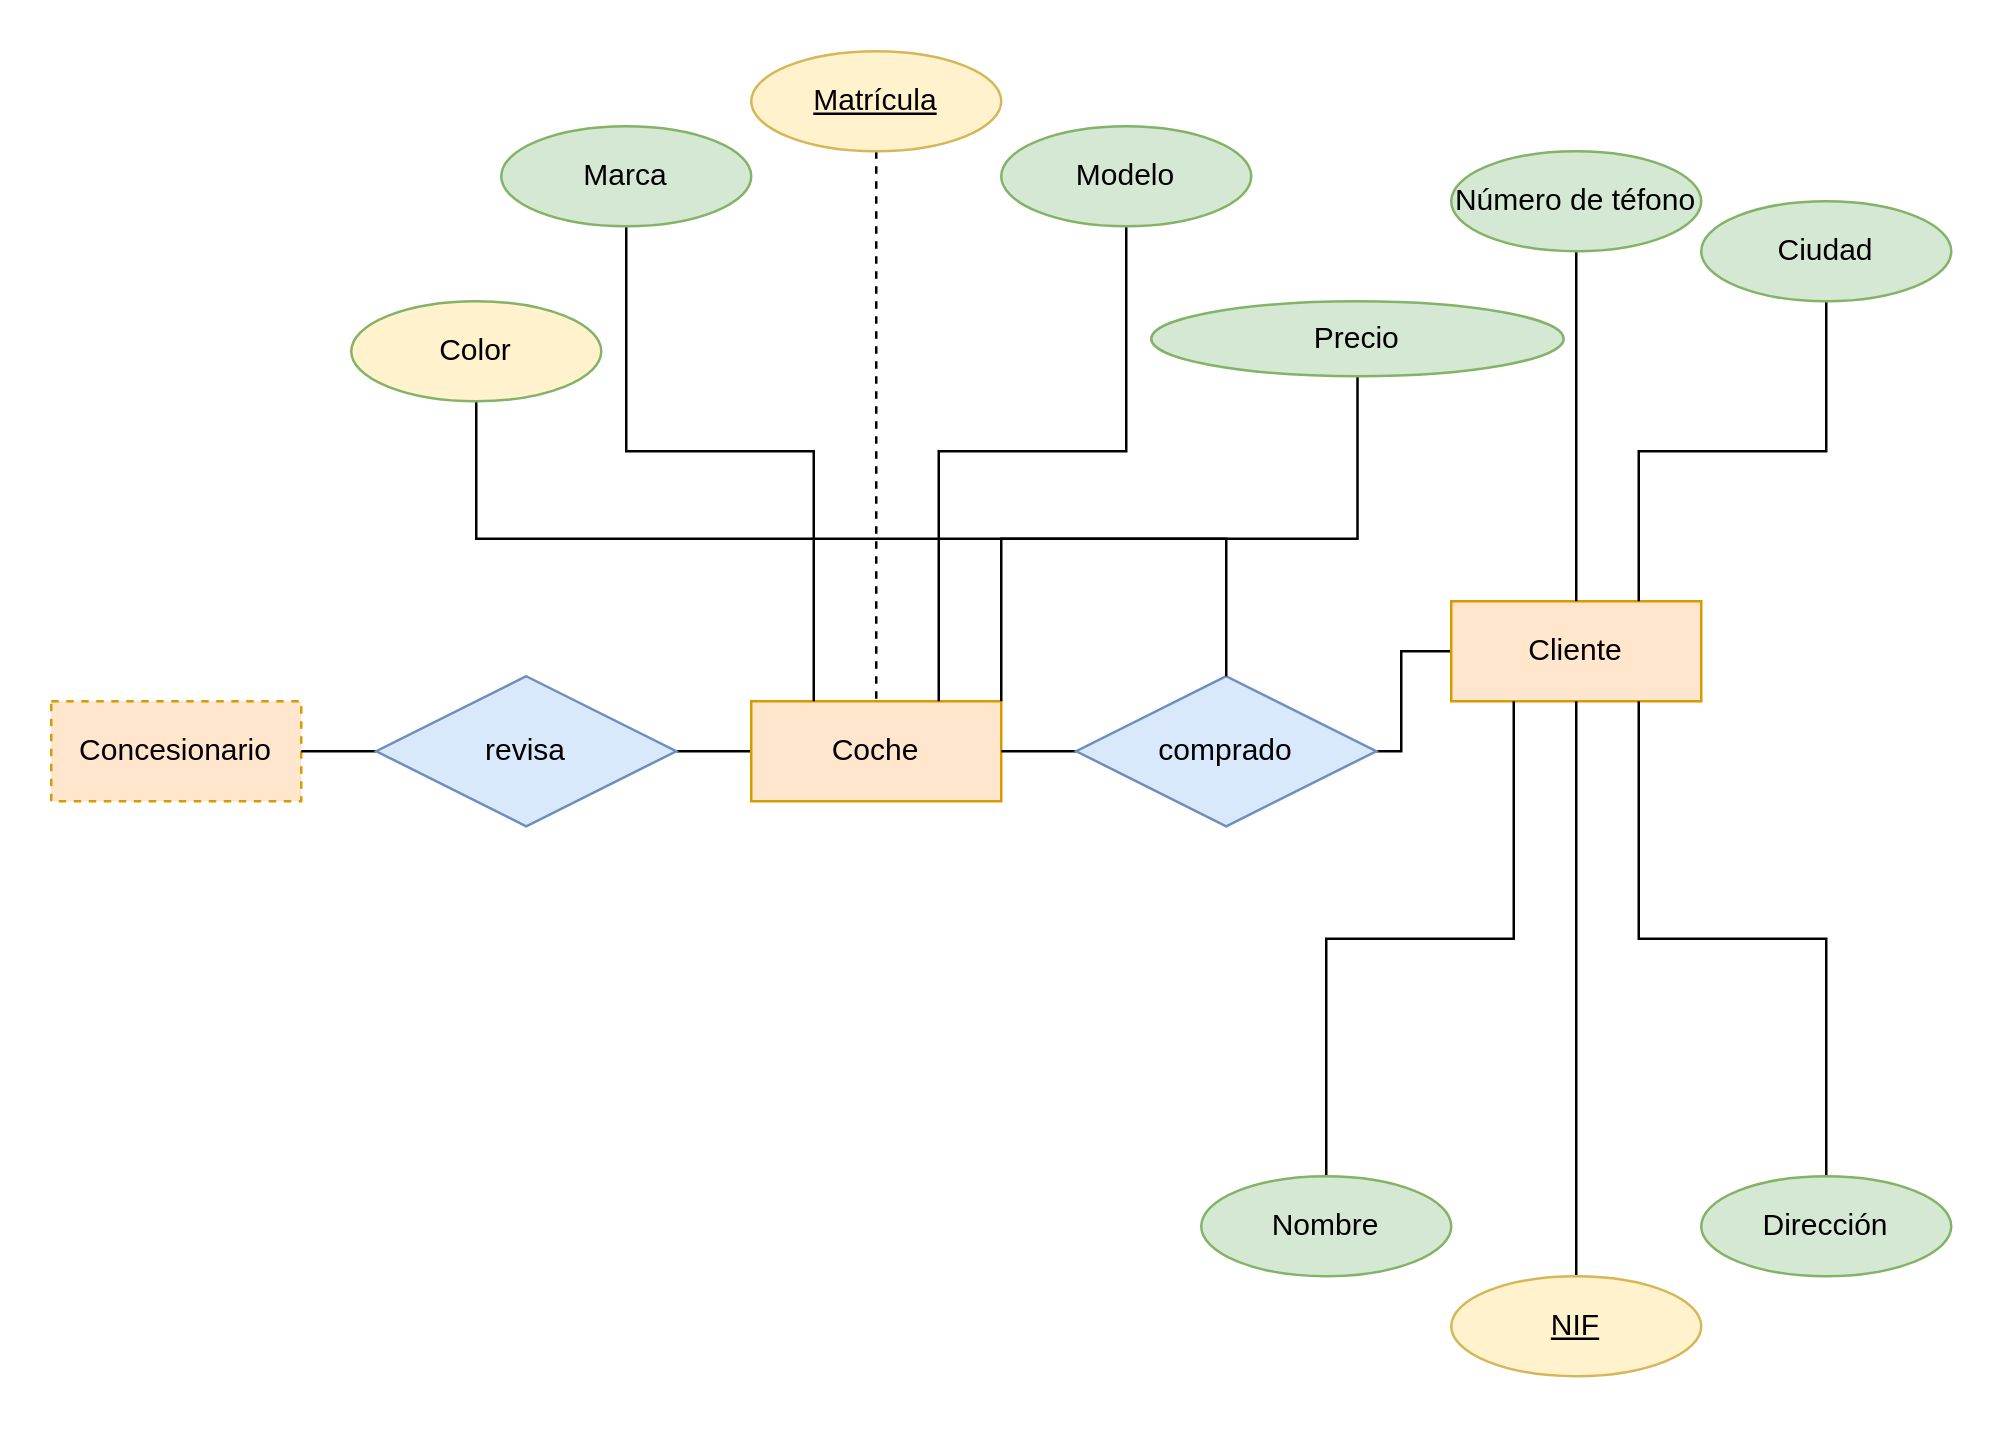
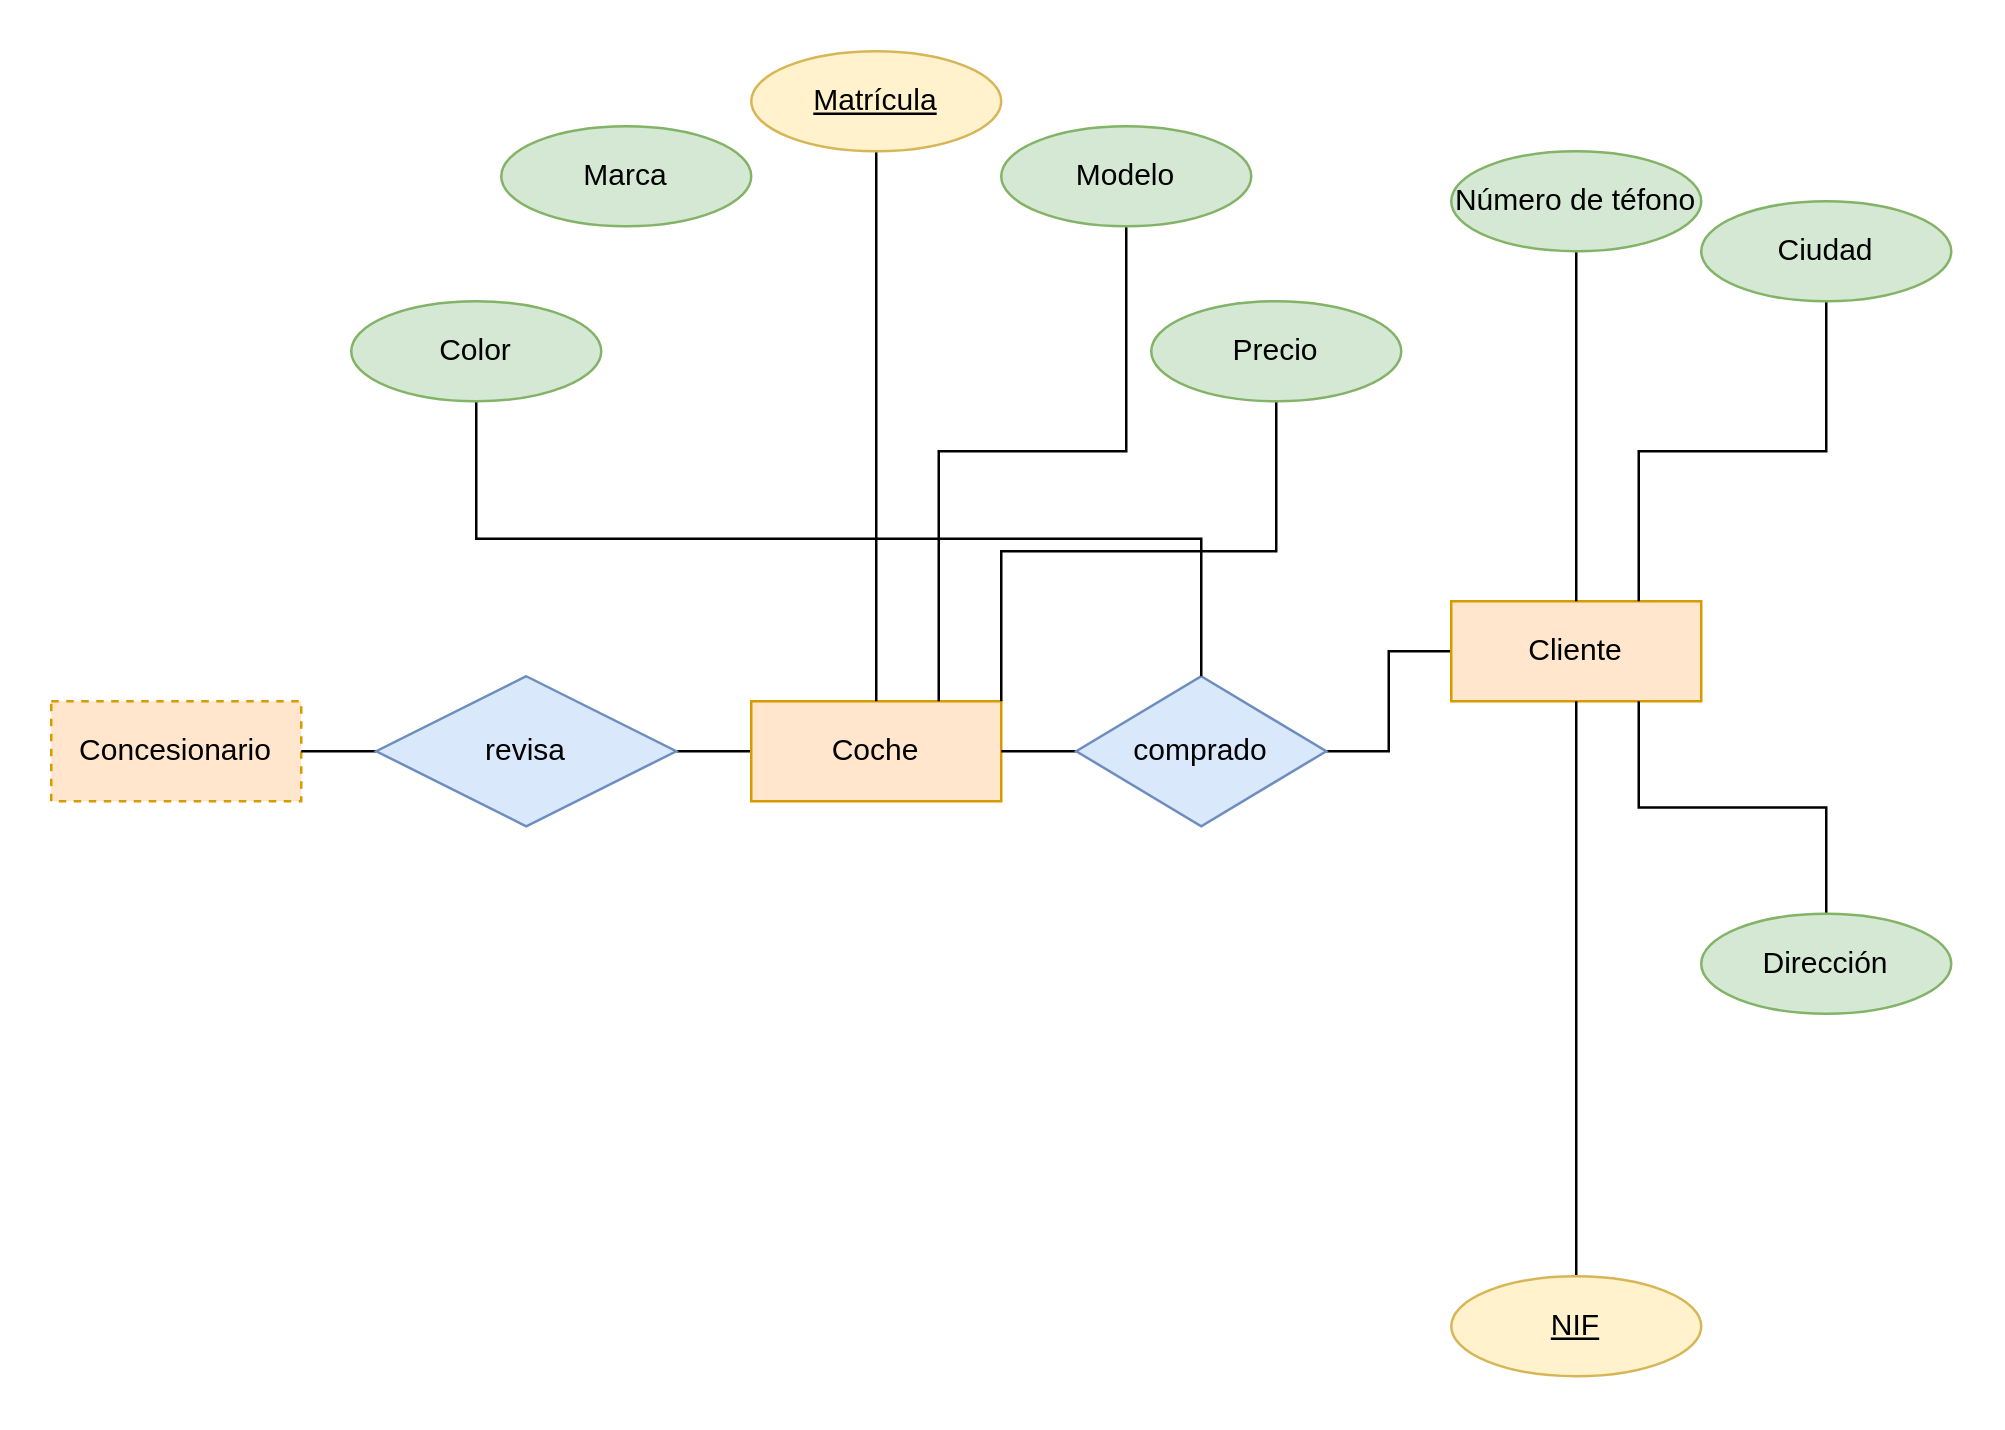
node "Precio": size 413x75 -> 250x100
edge "Matrícula" -- "Coche": style dashed -> solid
node "Color": fillcolor #fff2cc -> #d5e8d4
edge "Marca" -- "Coche": removed
node "comprado": size 300x150 -> 250x150
edge "Cliente" -- "Nombre": removed
node "Nombre": removed
node "Dirección": moved (1826, 1226) -> (1826, 964)
